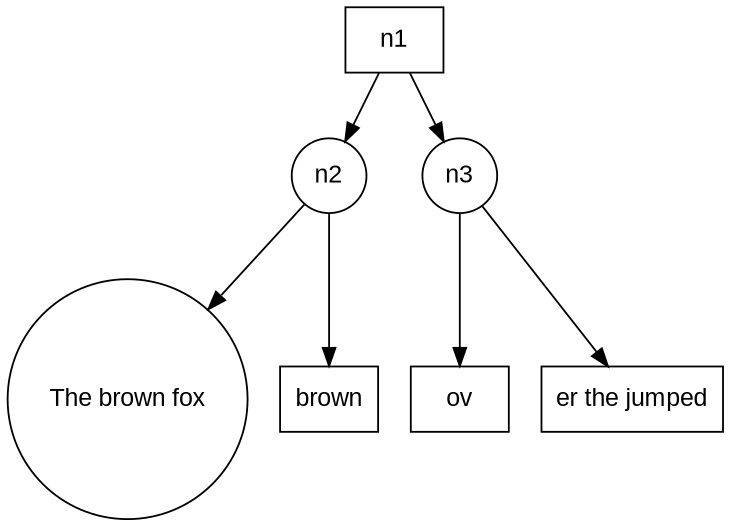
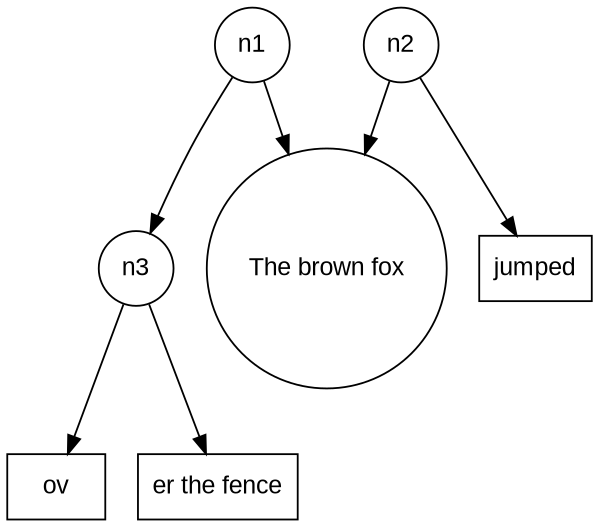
node "n1": shape box -> circle
edge "n1" -> "n2": now "n1" -> "The brown fox"
node "brown": label "brown" -> "jumped"
node "er the jumped": label "er the jumped" -> "er the fence"
